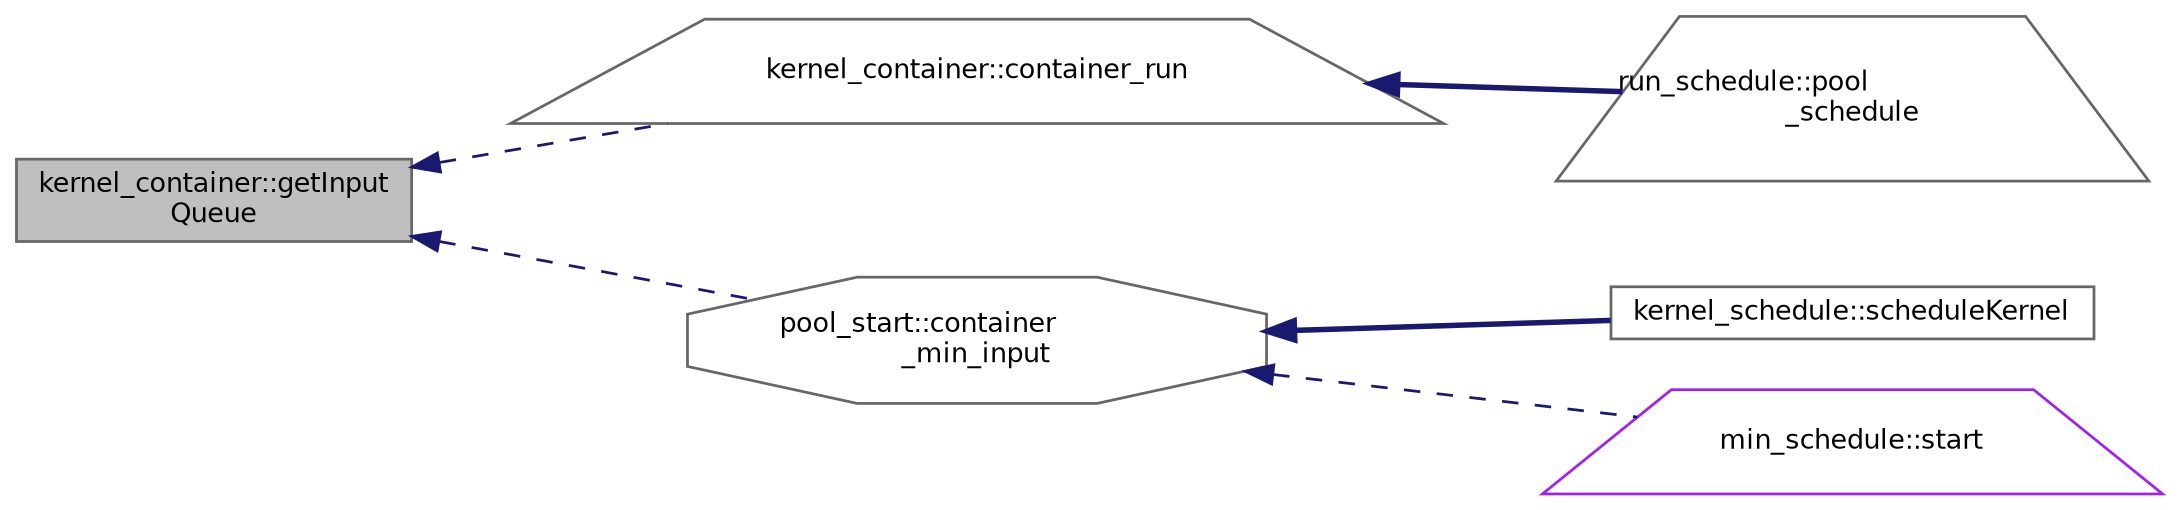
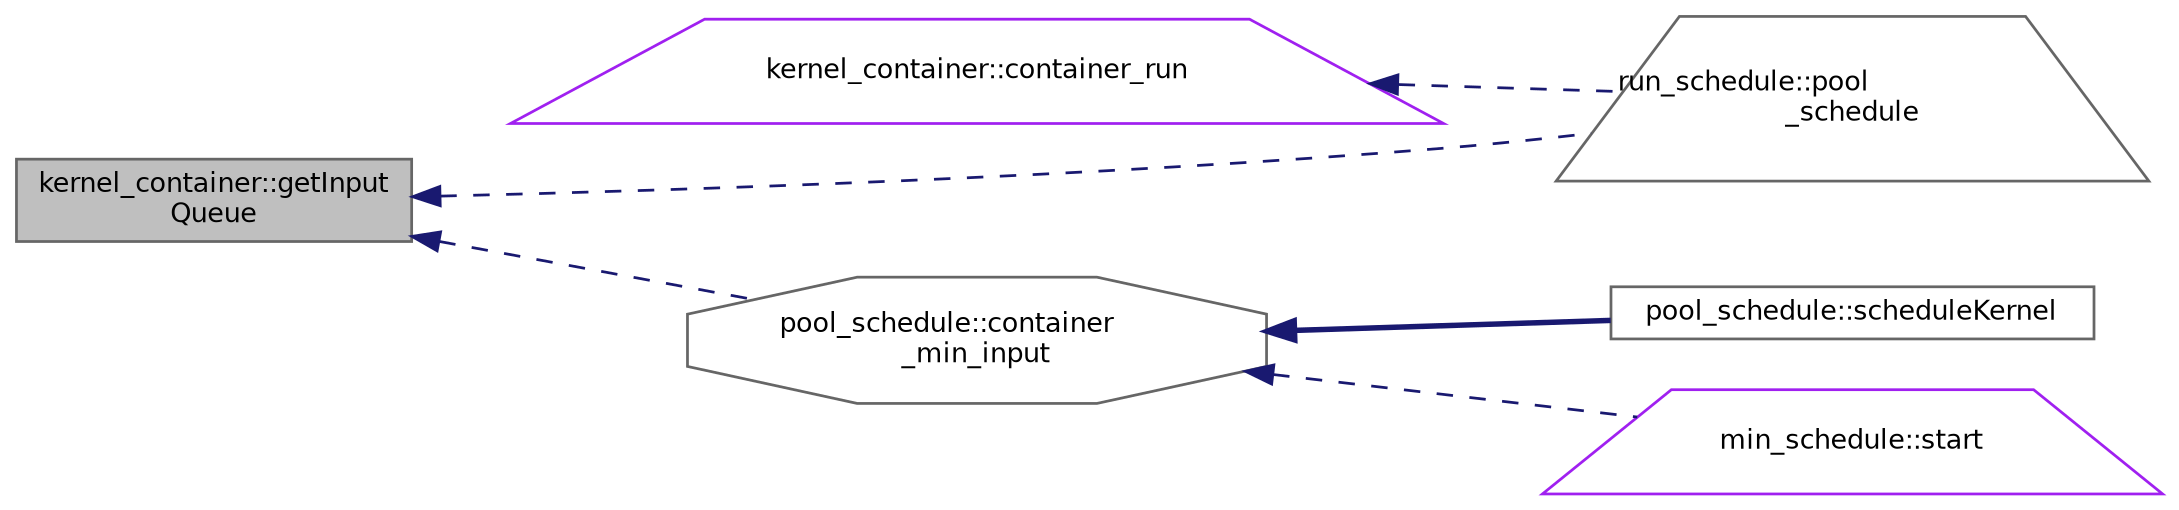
node "kernel_container::container_run": color gray40 -> purple
edge "run_schedule::pool _schedule" -> "kernel_container::container_run": style bold -> dashed
edge "kernel_container::container_run" -> "kernel_container::getInput Queue": now "run_schedule::pool _schedule" -> "kernel_container::getInput Queue"
node "kernel_schedule::scheduleKernel": label "kernel_schedule::scheduleKernel" -> "pool_schedule::scheduleKernel"
node "pool_start::container _min_input": label "pool_start::container _min_input" -> "pool_schedule::container _min_input"
